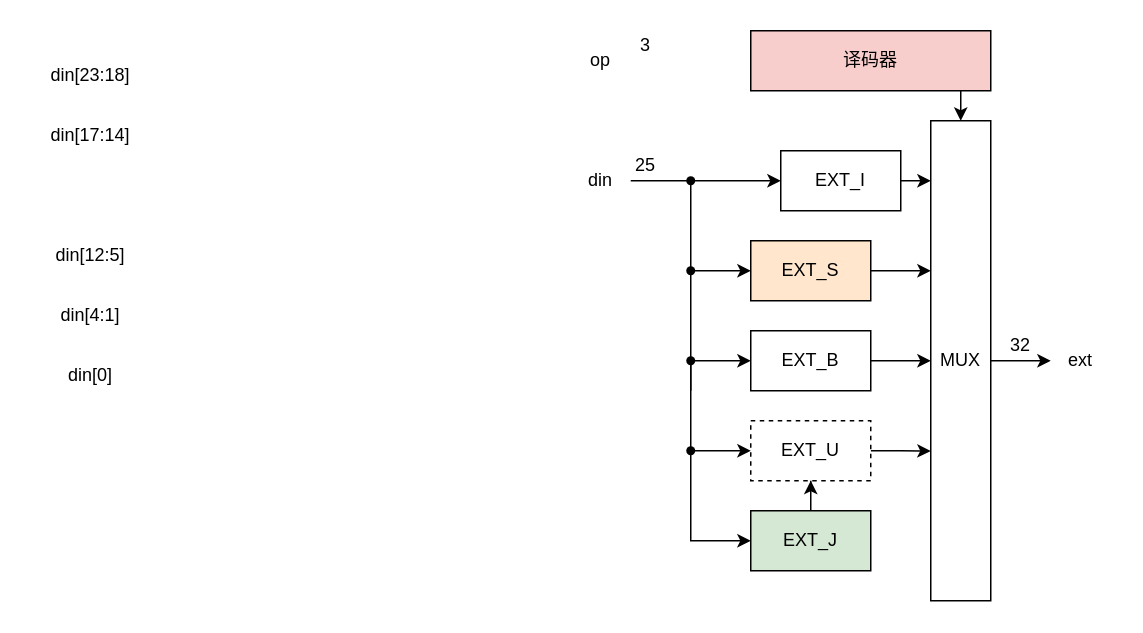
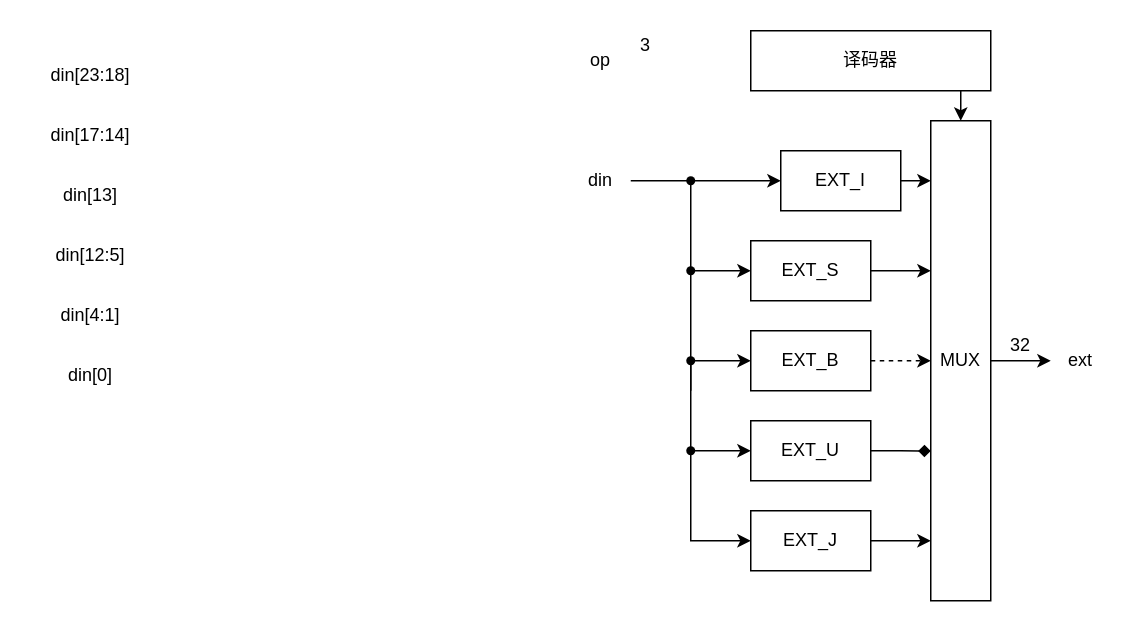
node "译码器": fillcolor #f8cecc -> #ffffff
node "25": removed
node "din[13]": added
node "EXT_S": fillcolor #ffe6cc -> #ffffff
edge "EXT_B" -> "MUX": style solid -> dashed
node "EXT_U": style dashed -> solid
edge "EXT_U" -> "MUX": arrowhead classic -> diamond
edge "EXT_J" -> "EXT_U": now "EXT_J" -> "MUX"
node "EXT_J": fillcolor #d5e8d4 -> #ffffff
